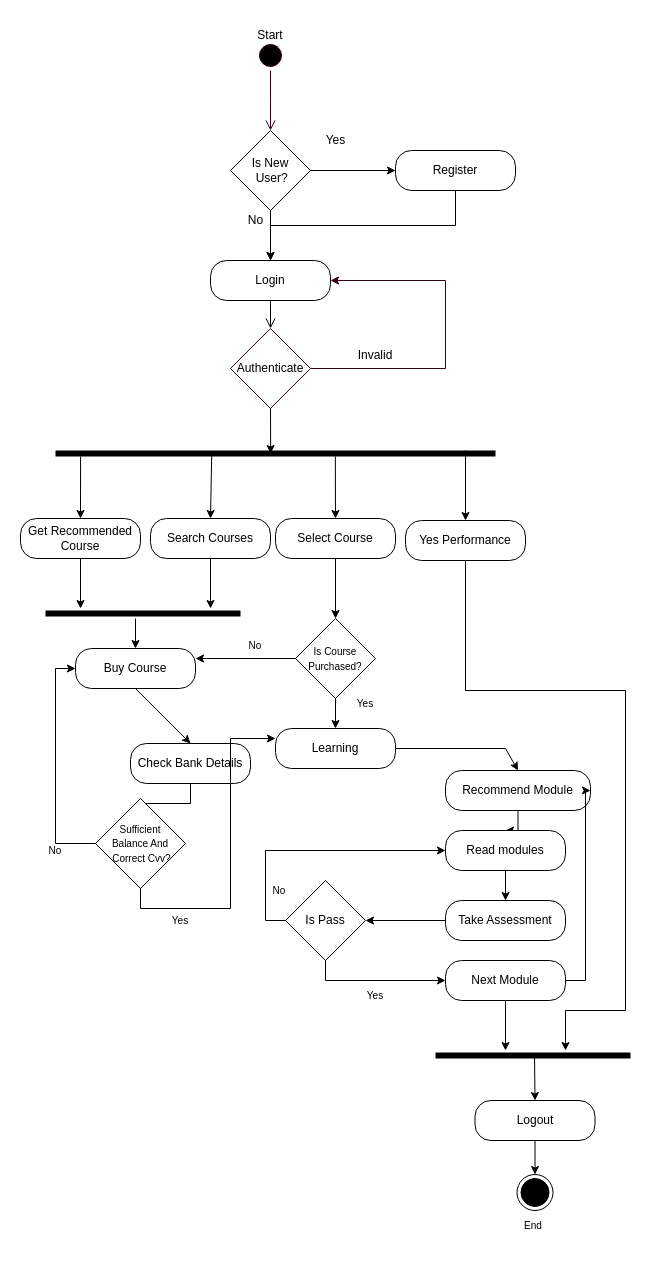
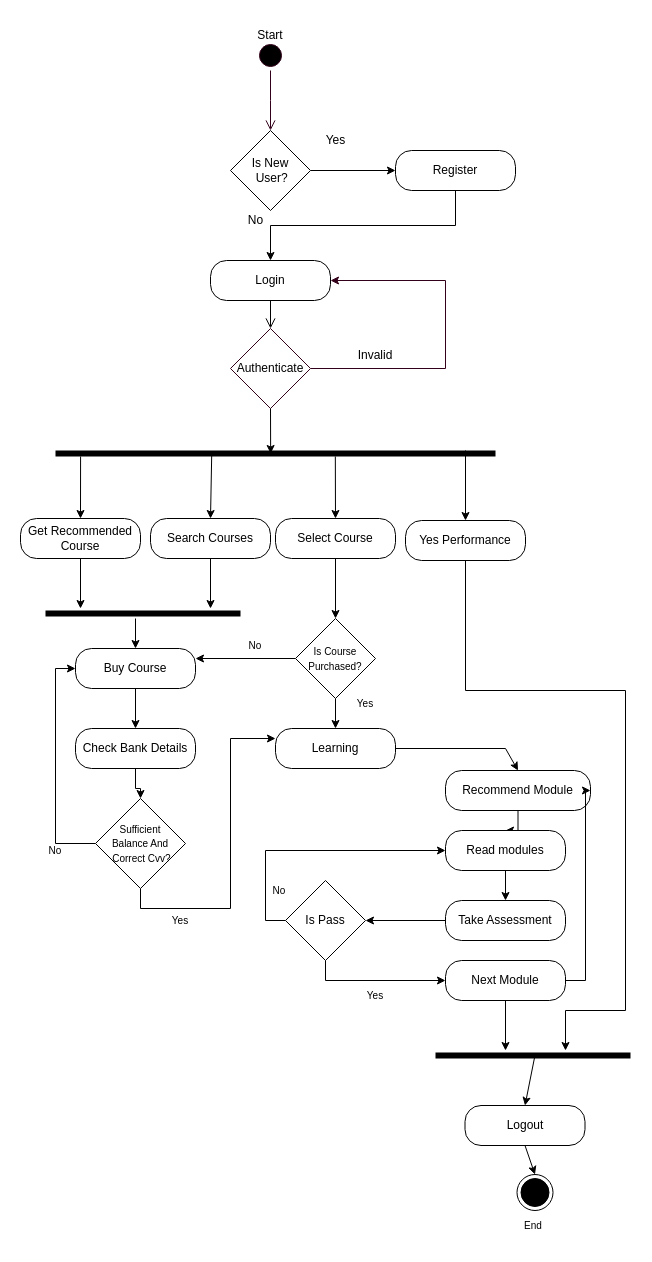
edge "Is New User?" -> "Login": removed
node "Check Bank Details": moved (191, 764) -> (136, 749)
node "Logout": moved (535, 1121) -> (525, 1126)
